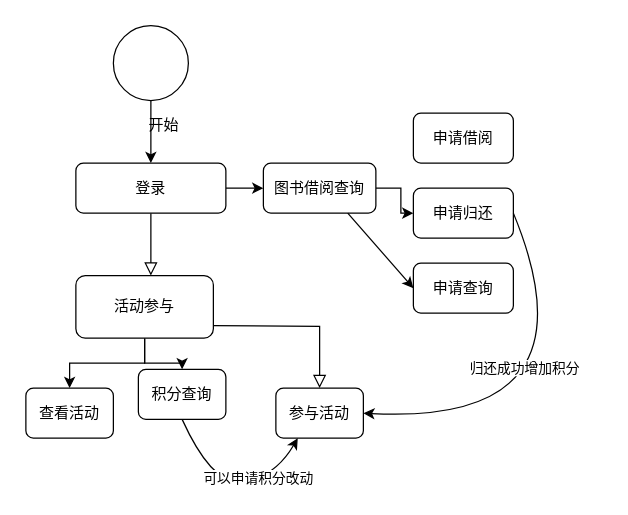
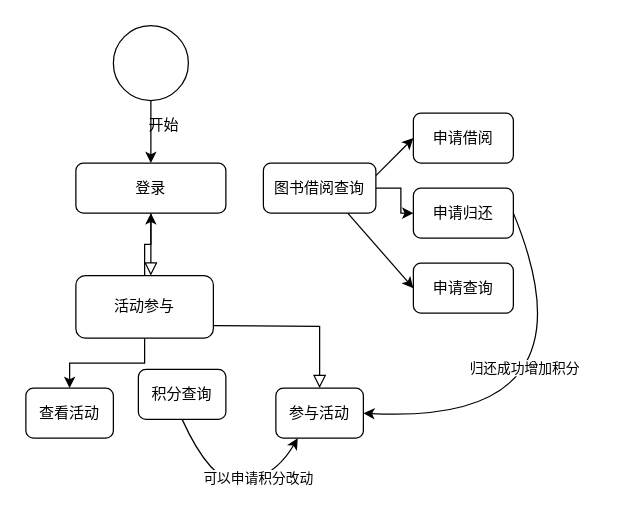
edge "图书借阅查询" -> "申请借阅": added
edge "登录" -> "图书借阅查询": removed
edge "活动参与" -> "积分查询": now "活动参与" -> "登录"
